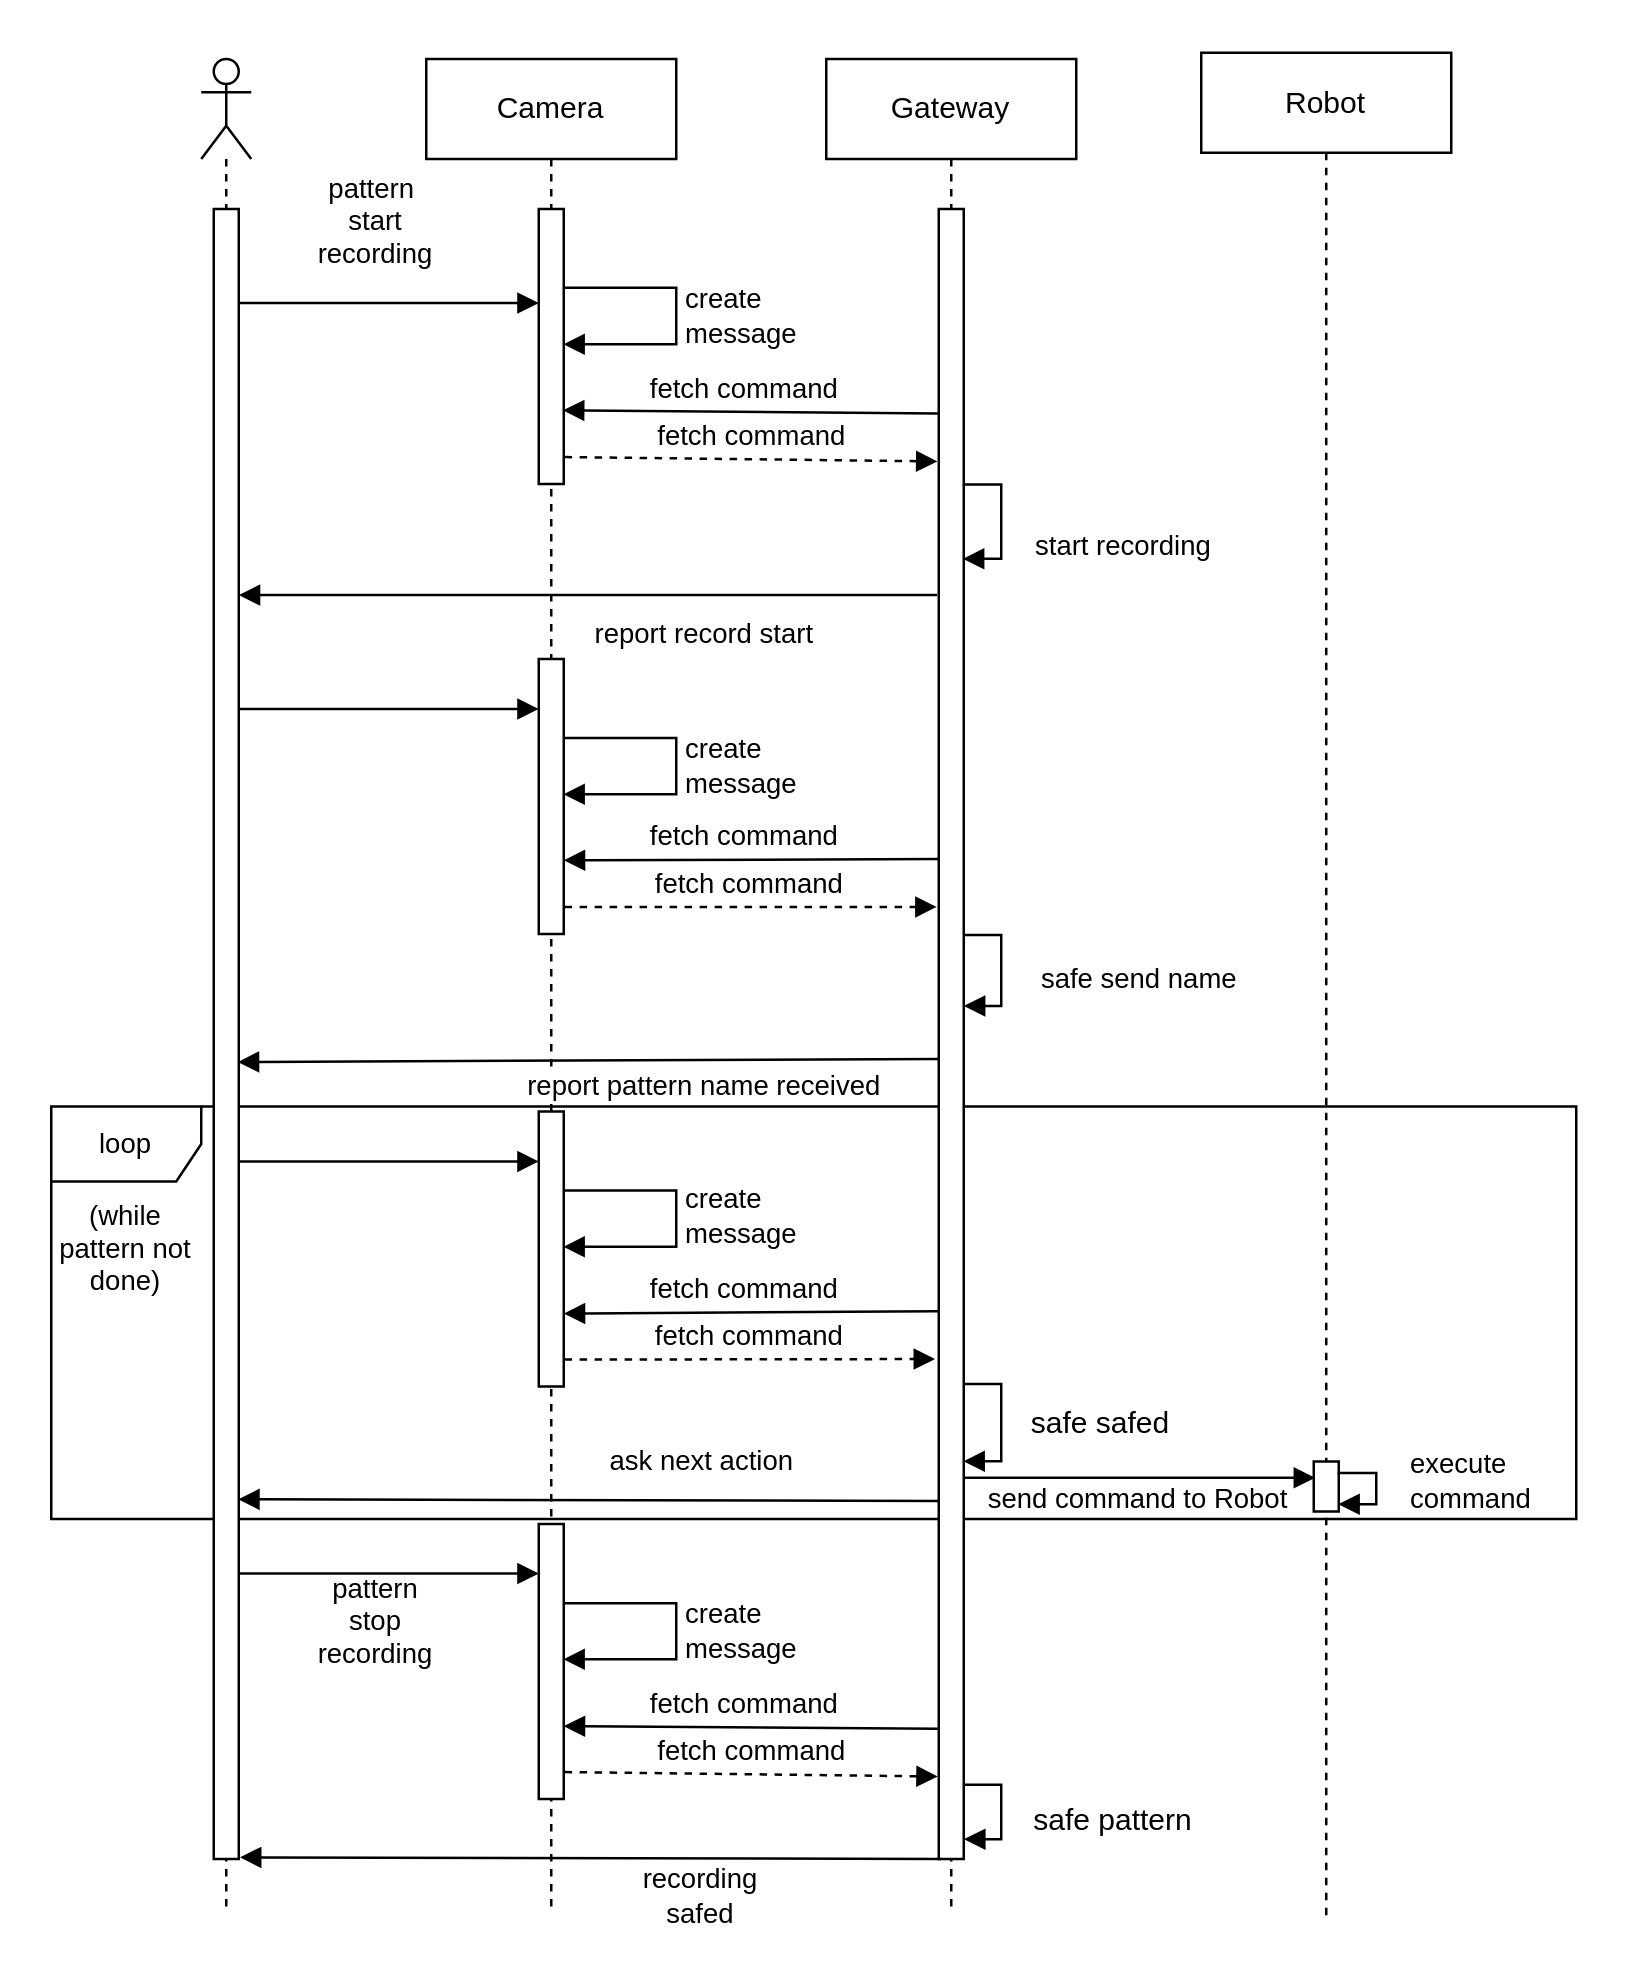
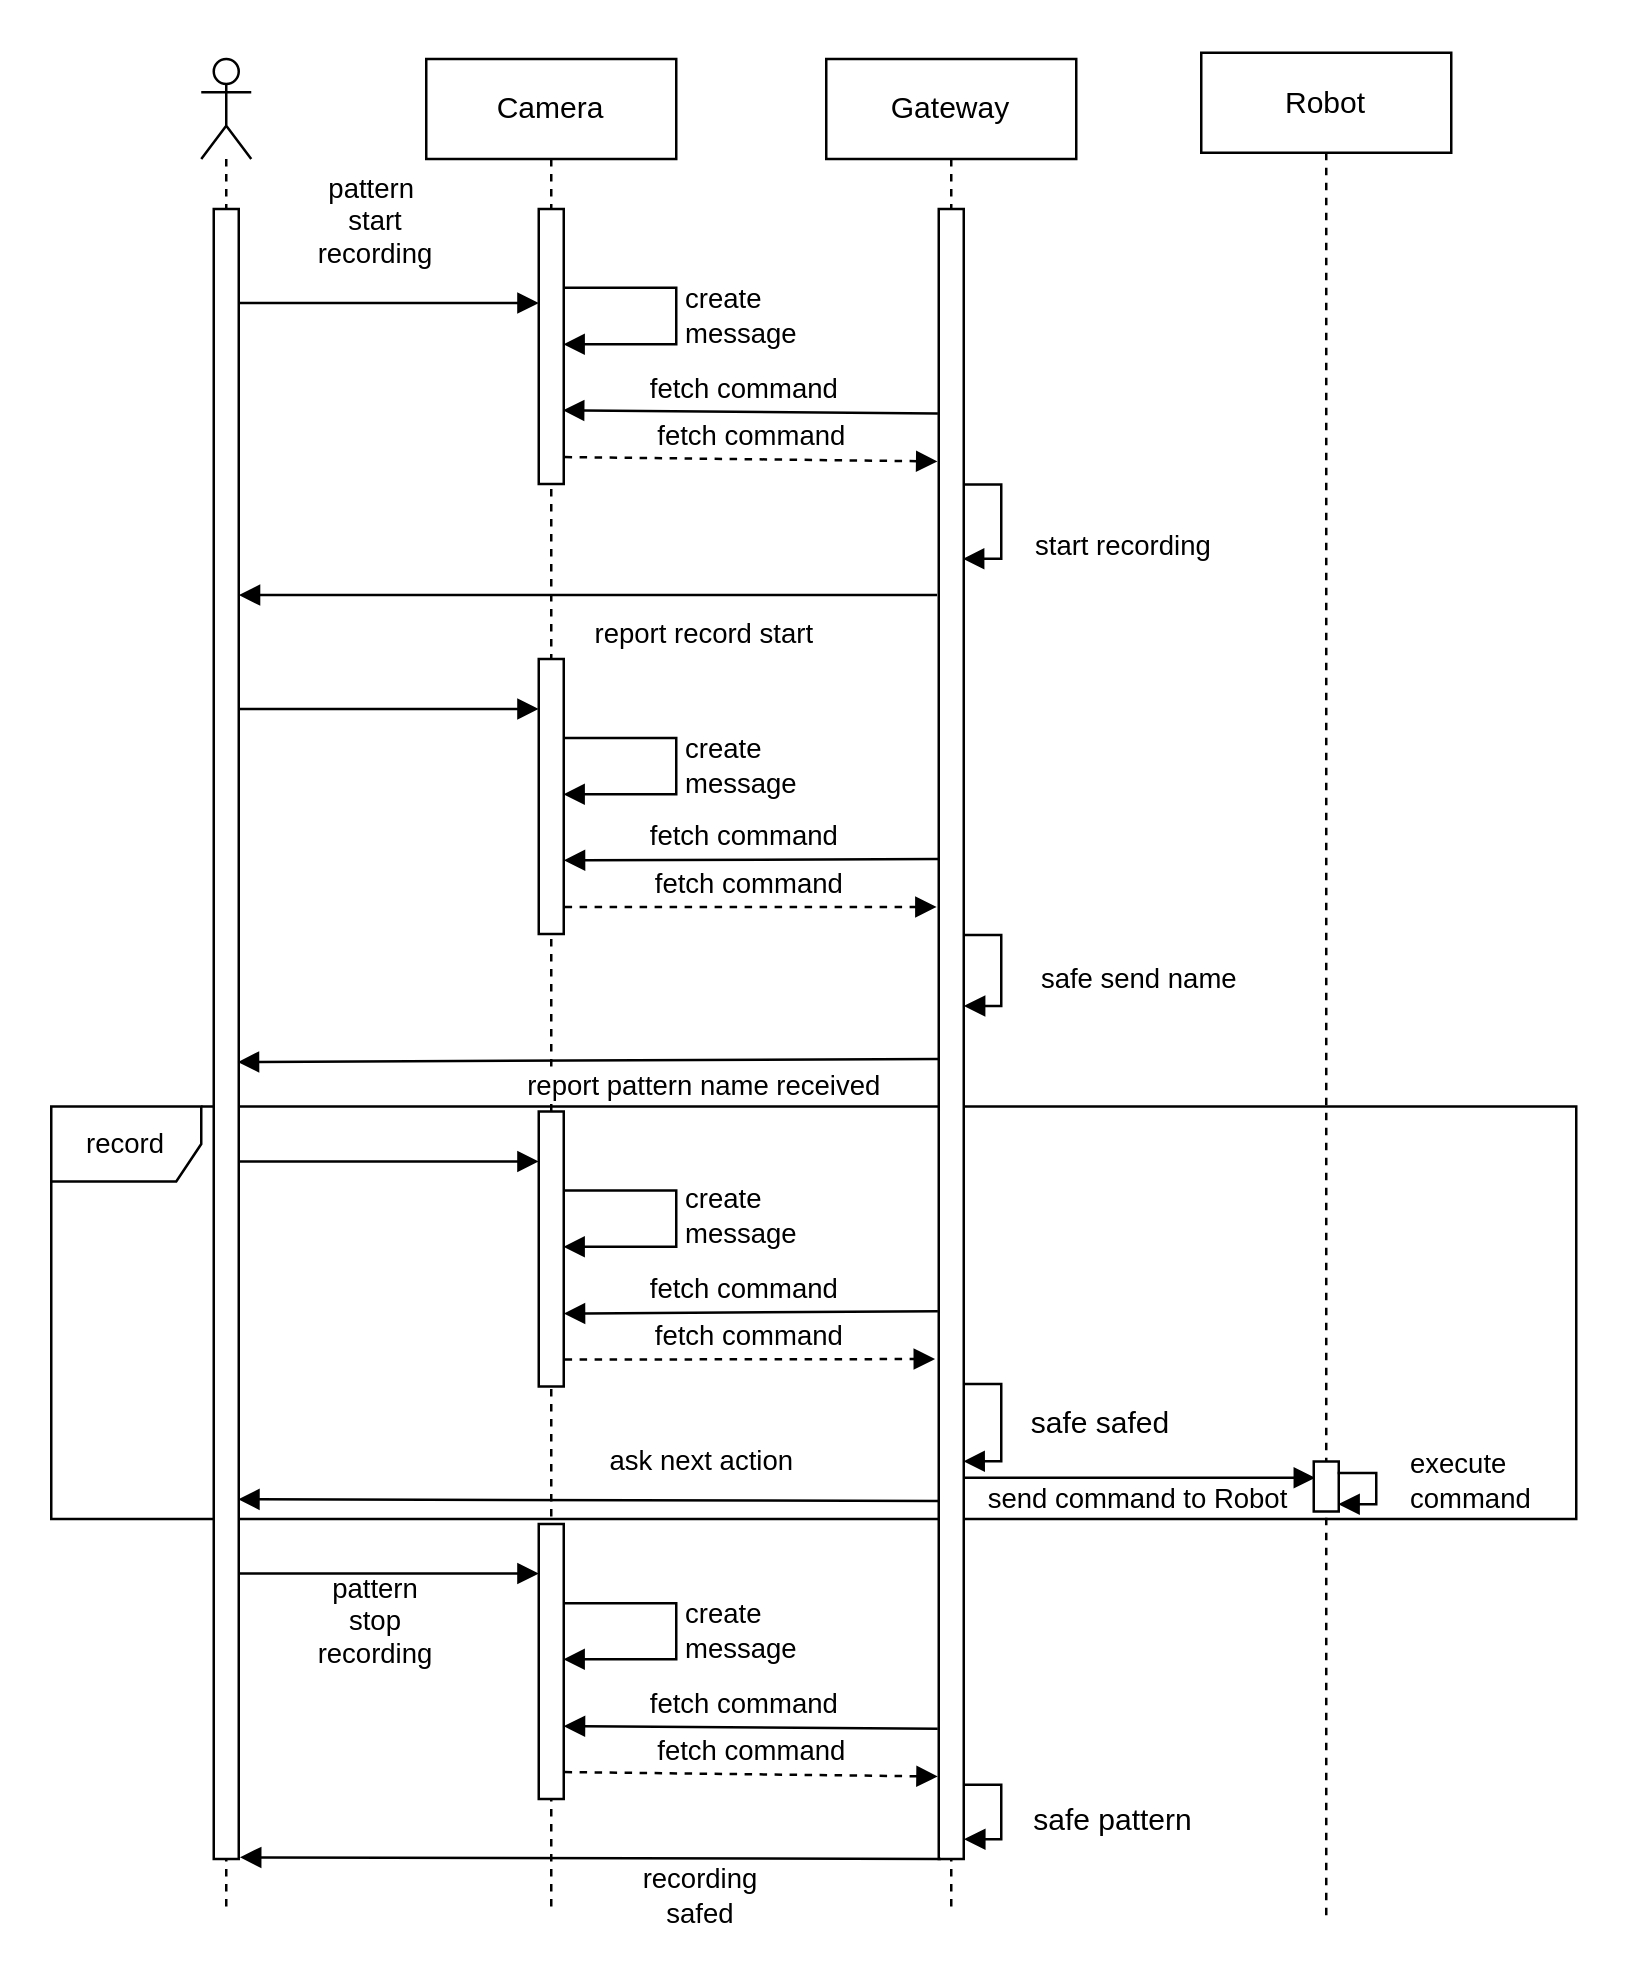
node "loop": label "loop" -> "record"
node "(while pattern not done)": removed
